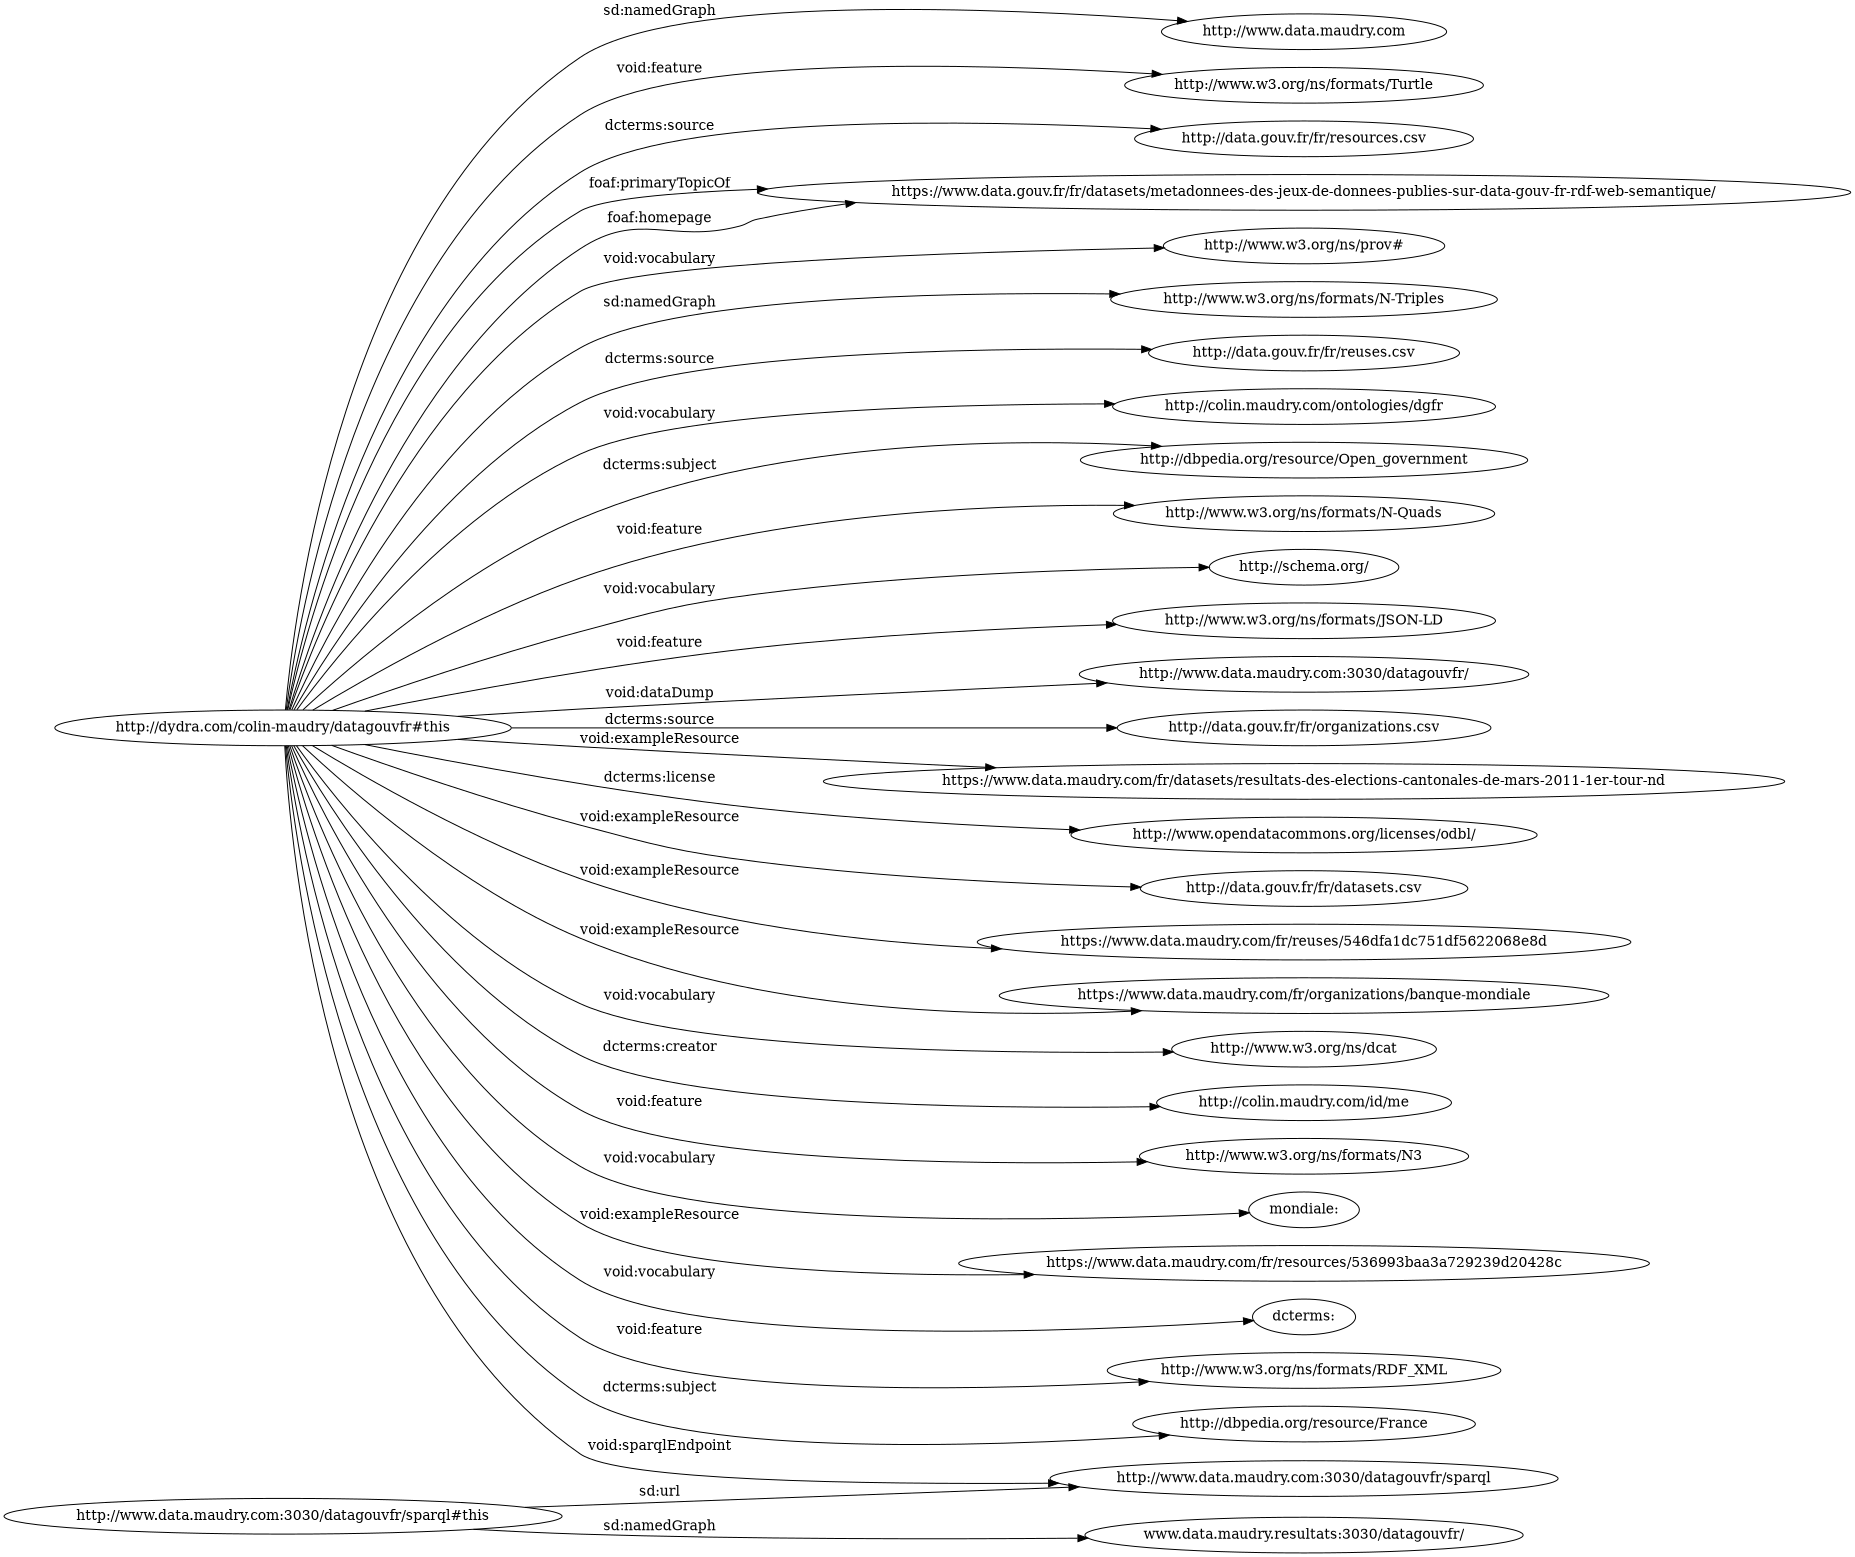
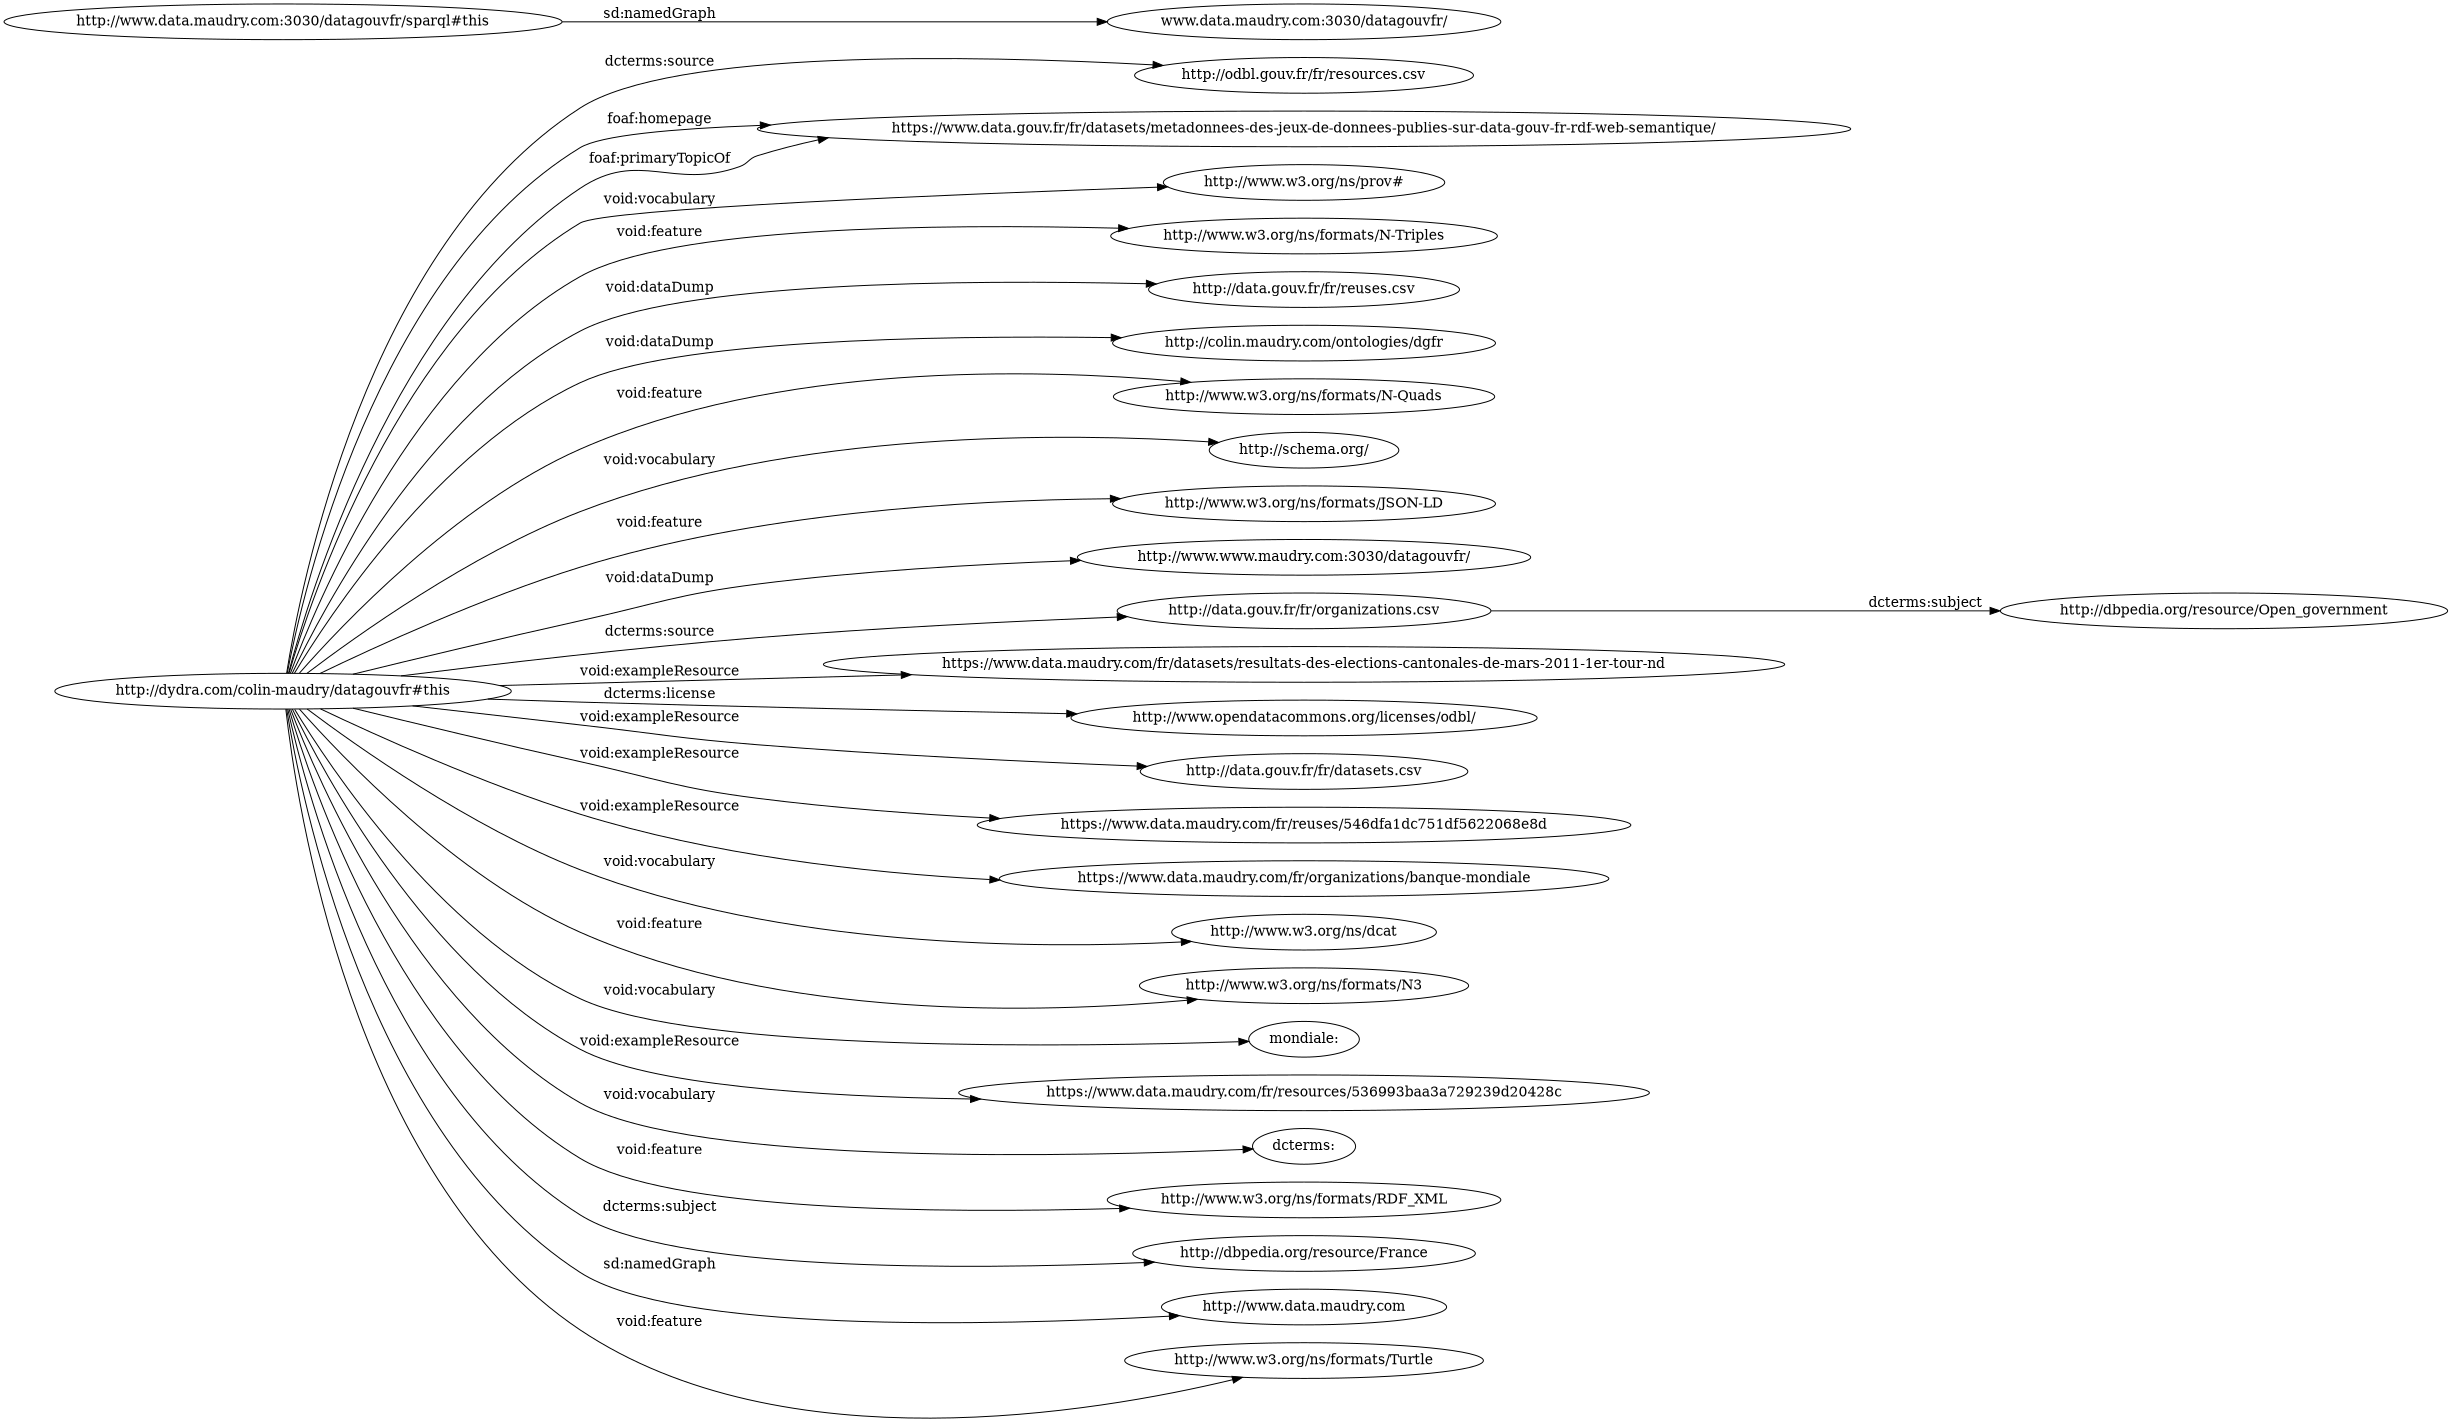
node "http://data.gouv.fr/fr/resources.csv": label "http://data.gouv.fr/fr/resources.csv" -> "http://odbl.gouv.fr/fr/resources.csv"
edge "http://dydra.com/colin-maudry/datagouvfr#this" -> "http://www.w3.org/ns/formats/N-Triples": label "sd:namedGraph" -> "void:feature"
edge "http://dydra.com/colin-maudry/datagouvfr#this" -> "http://data.gouv.fr/fr/reuses.csv": label "dcterms:source" -> "void:dataDump"
edge "http://dydra.com/colin-maudry/datagouvfr#this" -> "http://colin.maudry.com/ontologies/dgfr": label "void:vocabulary" -> "void:dataDump"
edge "http://dydra.com/colin-maudry/datagouvfr#this" -> "http://dbpedia.org/resource/Open_government": now "http://data.gouv.fr/fr/organizations.csv" -> "http://dbpedia.org/resource/Open_government"
node "http://www.data.maudry.com:3030/datagouvfr/": label "http://www.data.maudry.com:3030/datagouvfr/" -> "http://www.www.maudry.com:3030/datagouvfr/"
node "http://colin.maudry.com/id/me": removed
node "http://www.data.maudry.com:3030/datagouvfr/sparql": removed
node "www.data.maudry.resultats:3030/datagouvfr/": label "www.data.maudry.resultats:3030/datagouvfr/" -> "www.data.maudry.com:3030/datagouvfr/"
